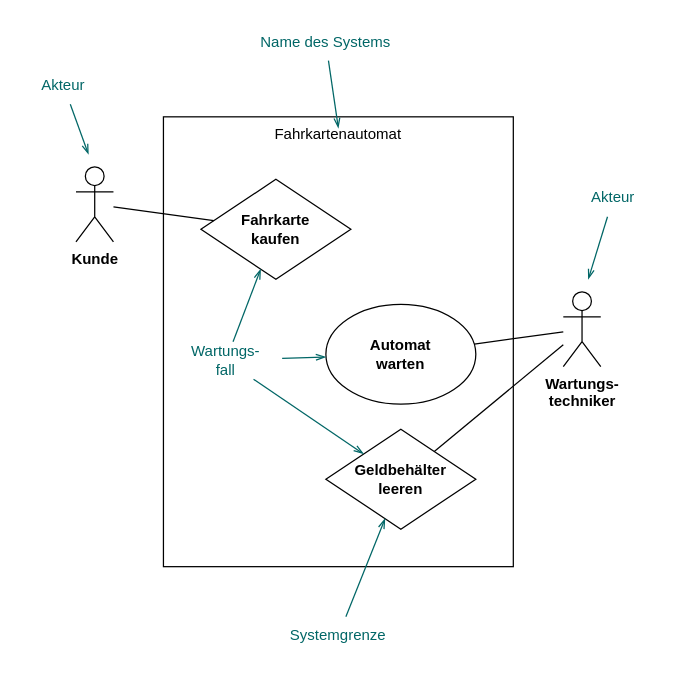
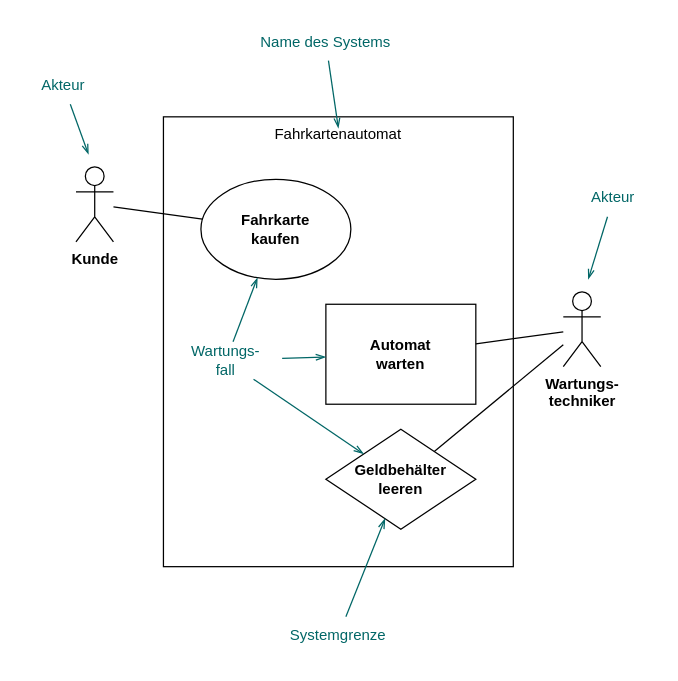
node "Fahrkarte kaufen": shape diamond -> ellipse
node "Automat warten": shape ellipse -> rectangle
